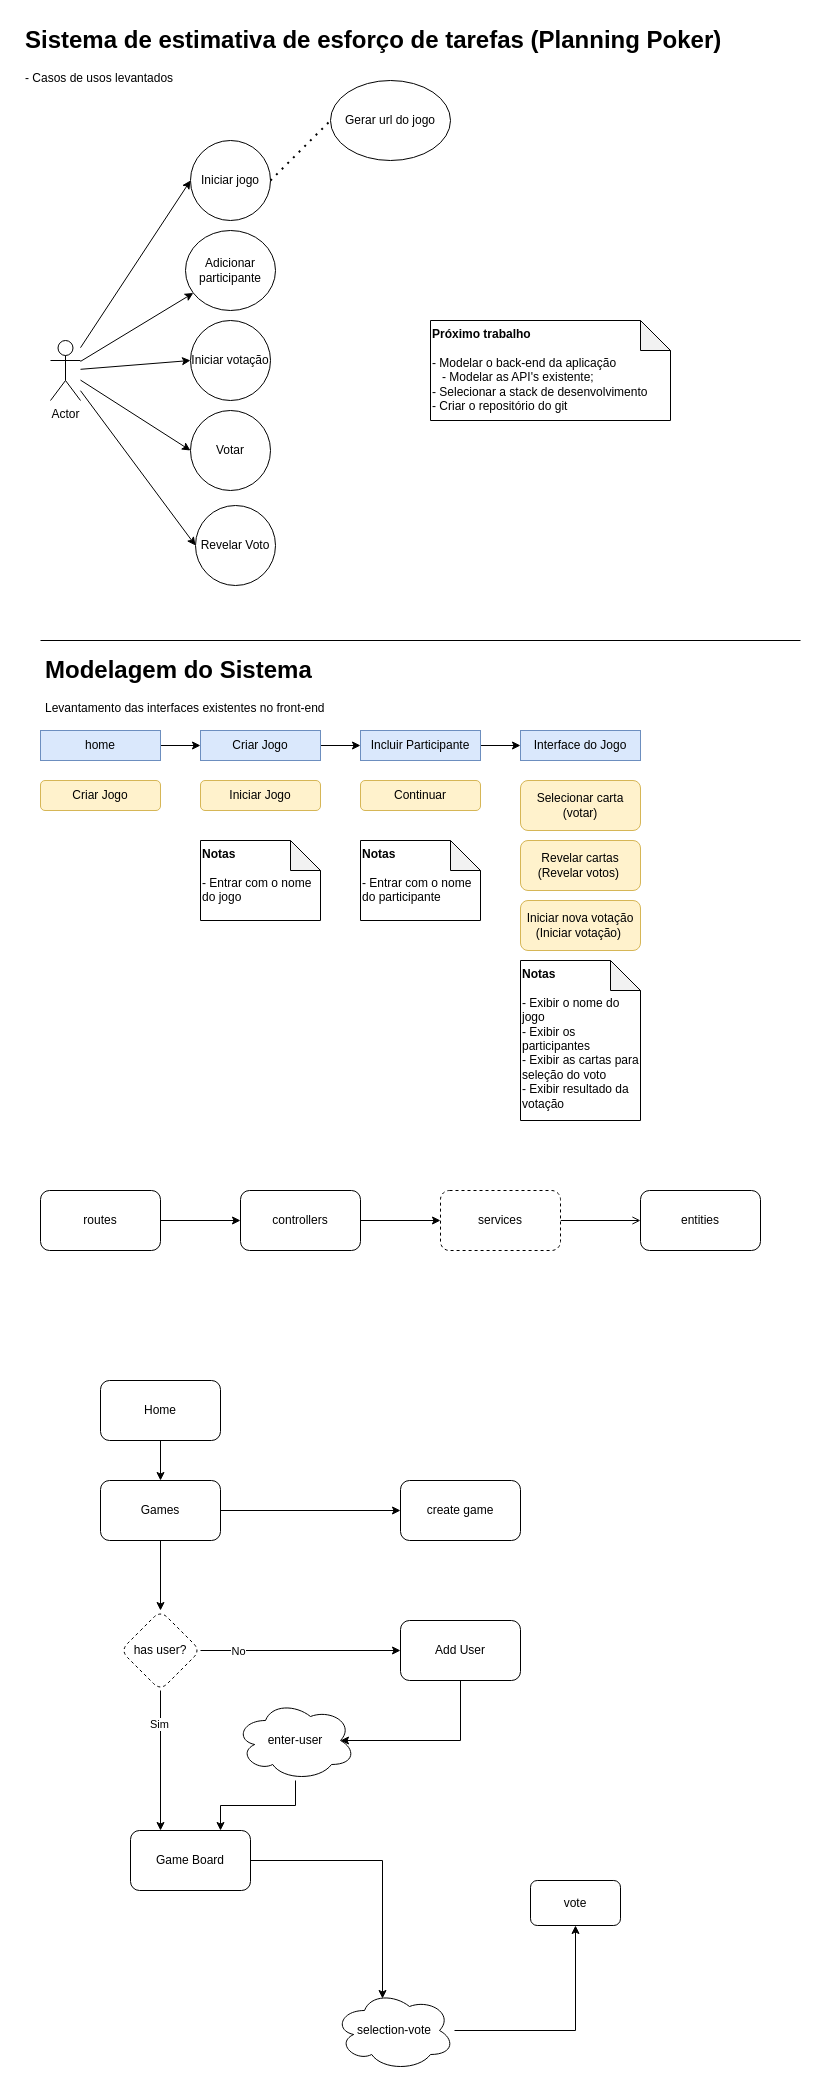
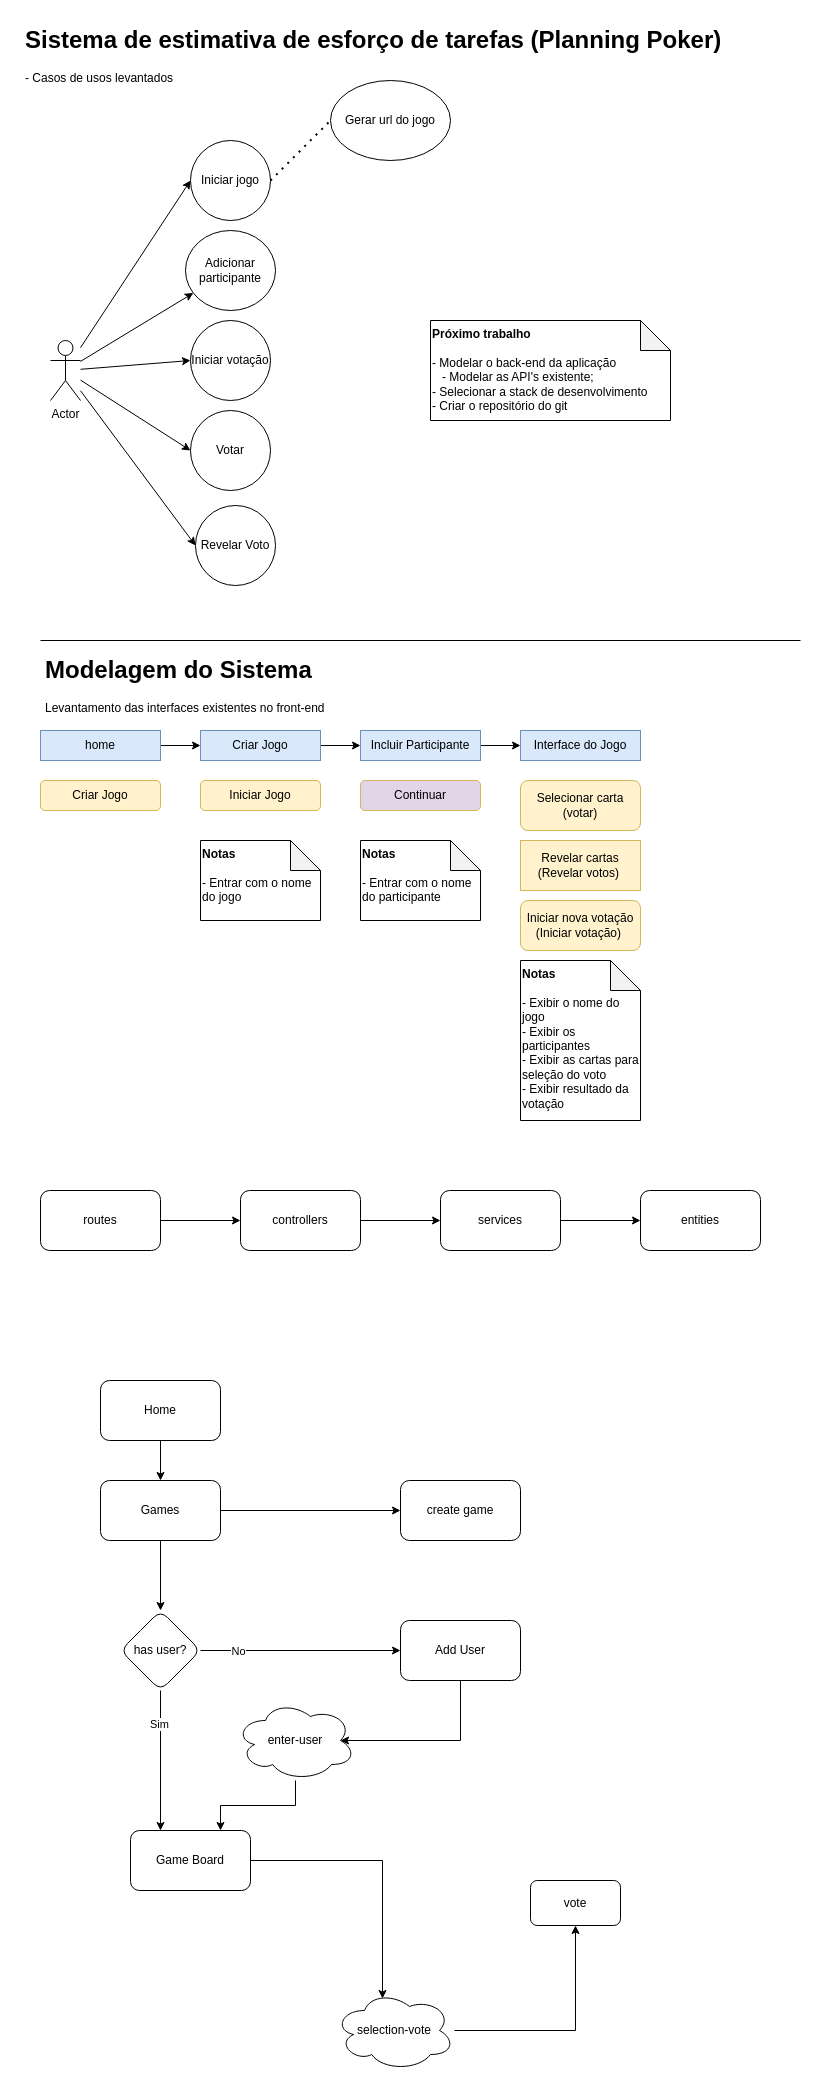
node "Continuar": fillcolor #fff2cc -> #e1d5e7
node "Revelar cartas (Revelar votos)": shape rounded rectangle -> rectangle
node "services": style dashed -> solid
edge "services" -> "entities": arrowhead open -> classic
node "has user?": style dashed -> solid
